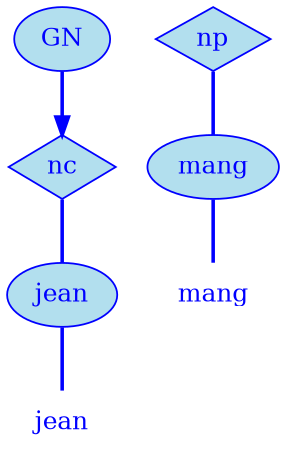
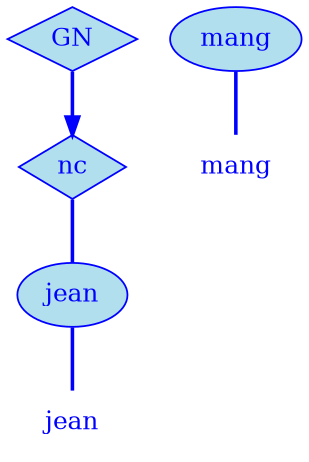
node "GN": shape ellipse -> diamond
node "np": removed
